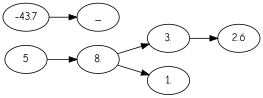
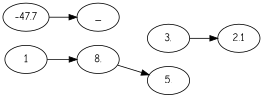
node "-43.7": label "-43.7" -> "-47.7"
node "2.6": label "2.6" -> "2.1"
edge "8." -> "3.": removed
node "5": label "5" -> "1"
node "1.": label "1." -> "5."
